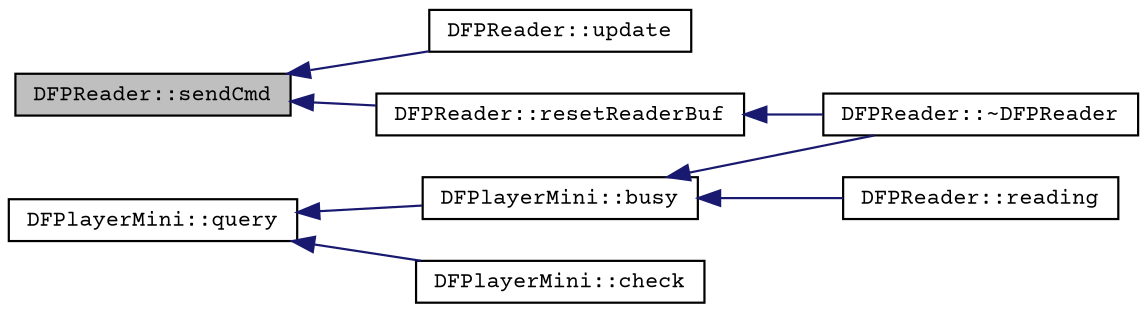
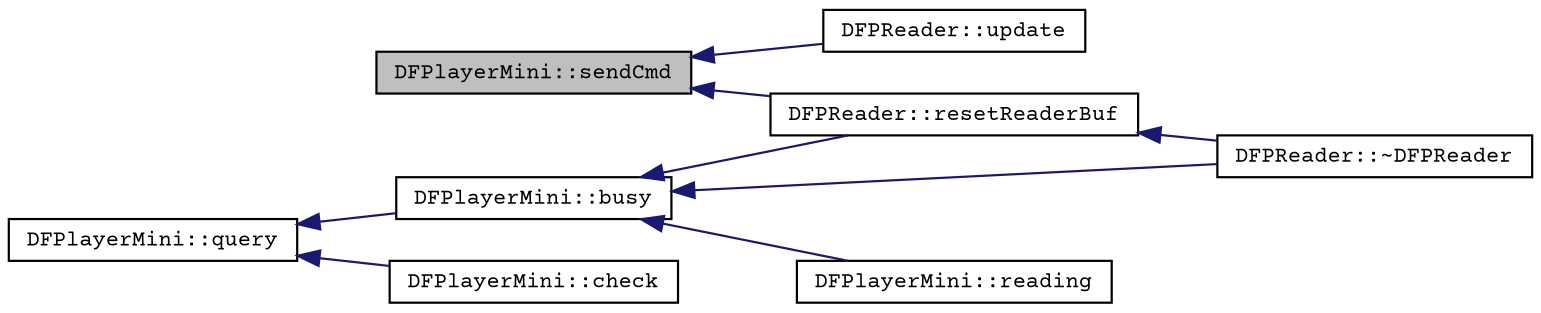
node "DFPReader::sendCmd": label "DFPReader::sendCmd" -> "DFPlayerMini::sendCmd"
edge "DFPReader::resetReaderBuf" -> "DFPlayerMini::busy": added
node "DFPReader::reading": label "DFPReader::reading" -> "DFPlayerMini::reading"
